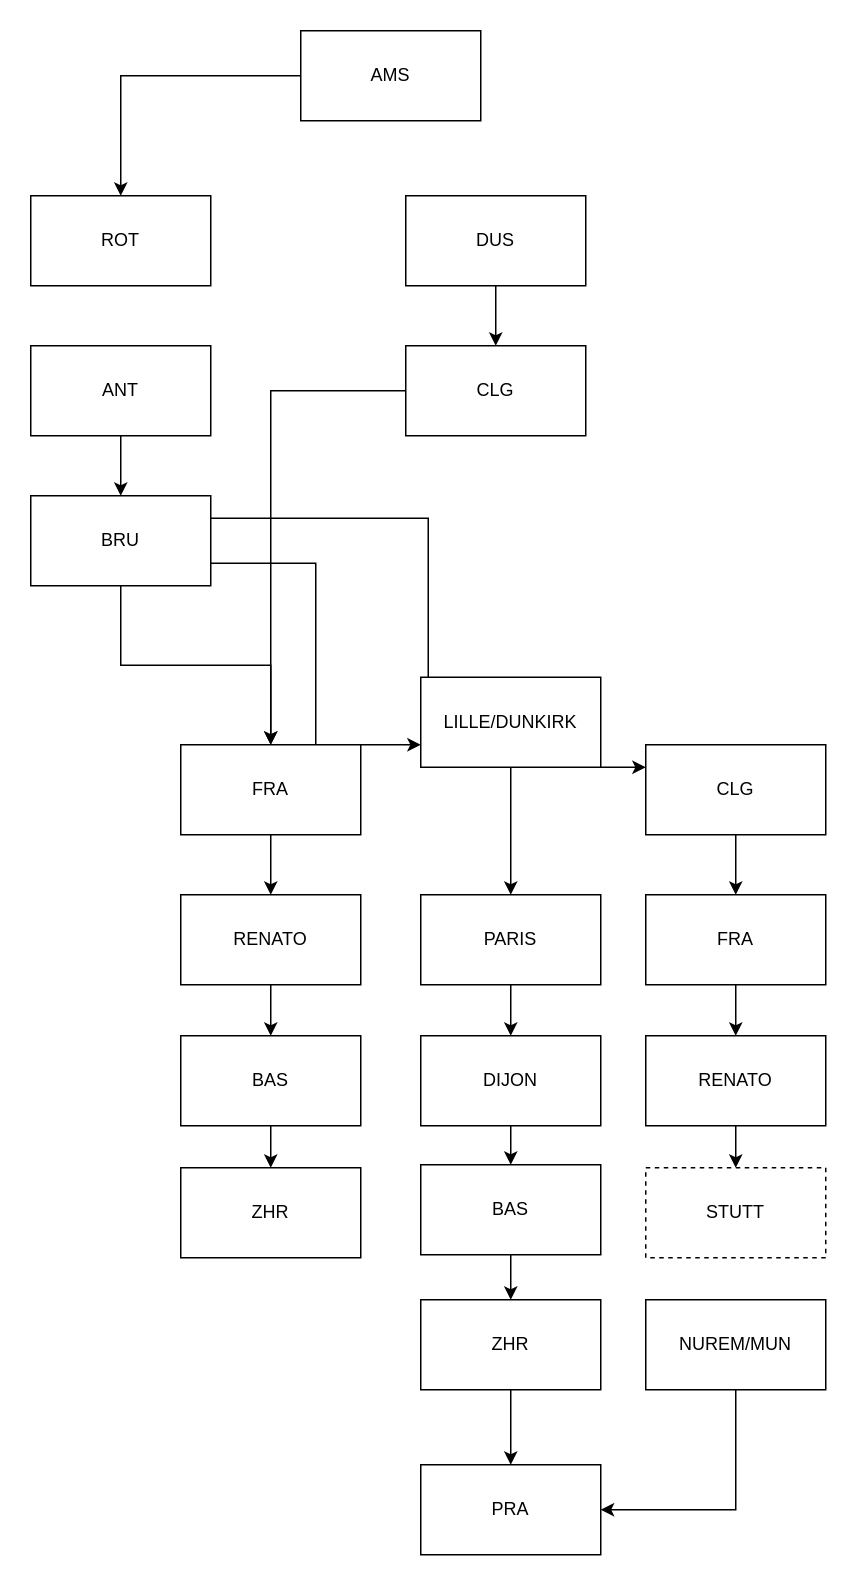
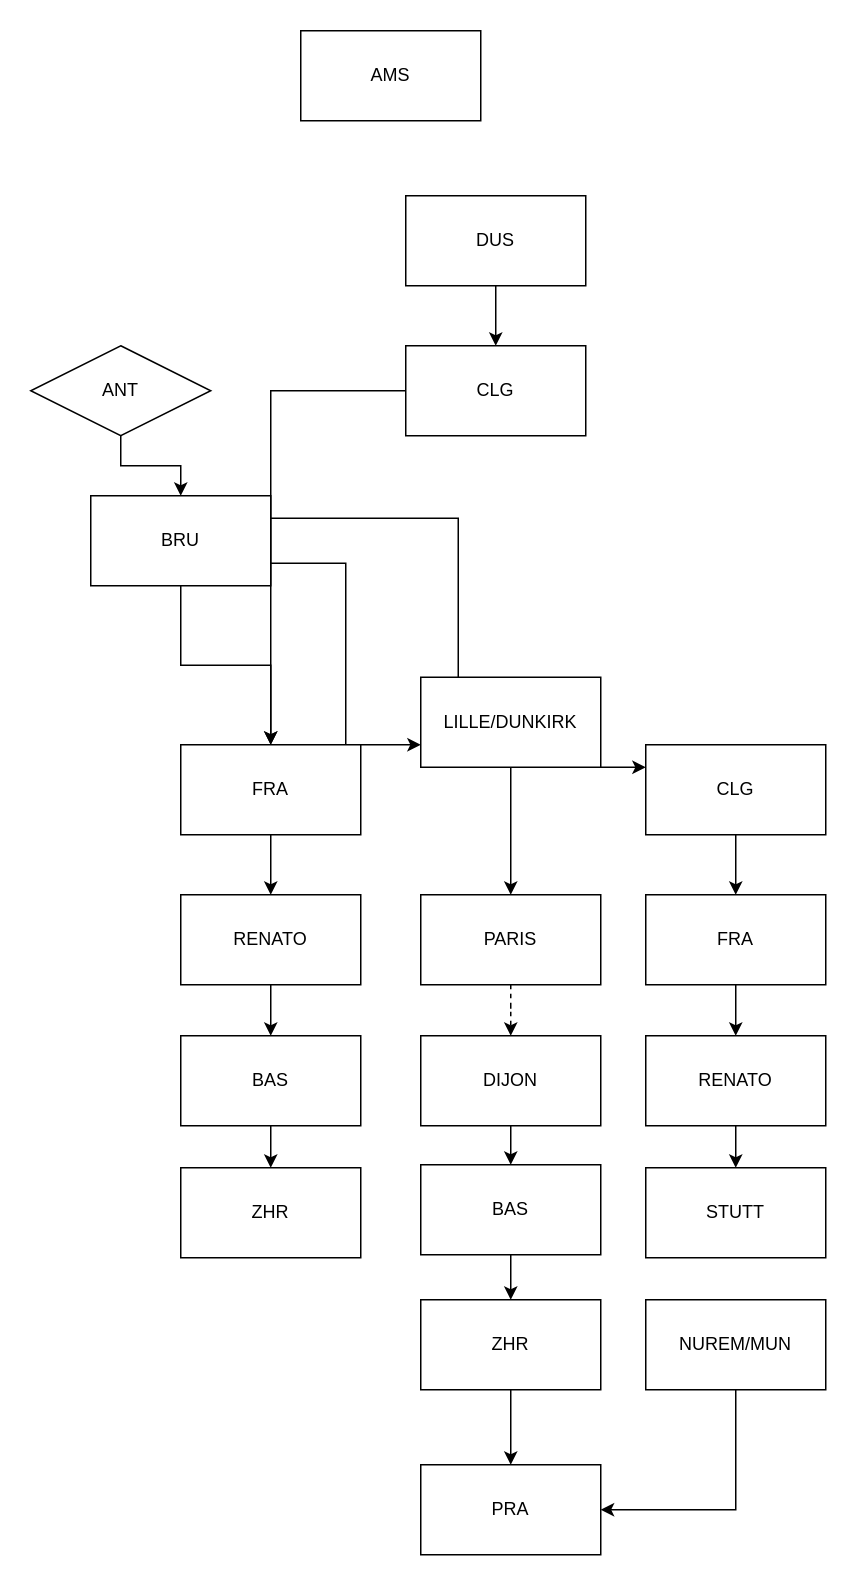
edge "AMS" -> "ROT": removed
node "ROT": removed
node "ANT": shape rectangle -> diamond
node "BRU": moved (121, 541) -> (181, 541)
edge "PARIS" -> "DIJON": style solid -> dashed
node "STUTT": style dashed -> solid
